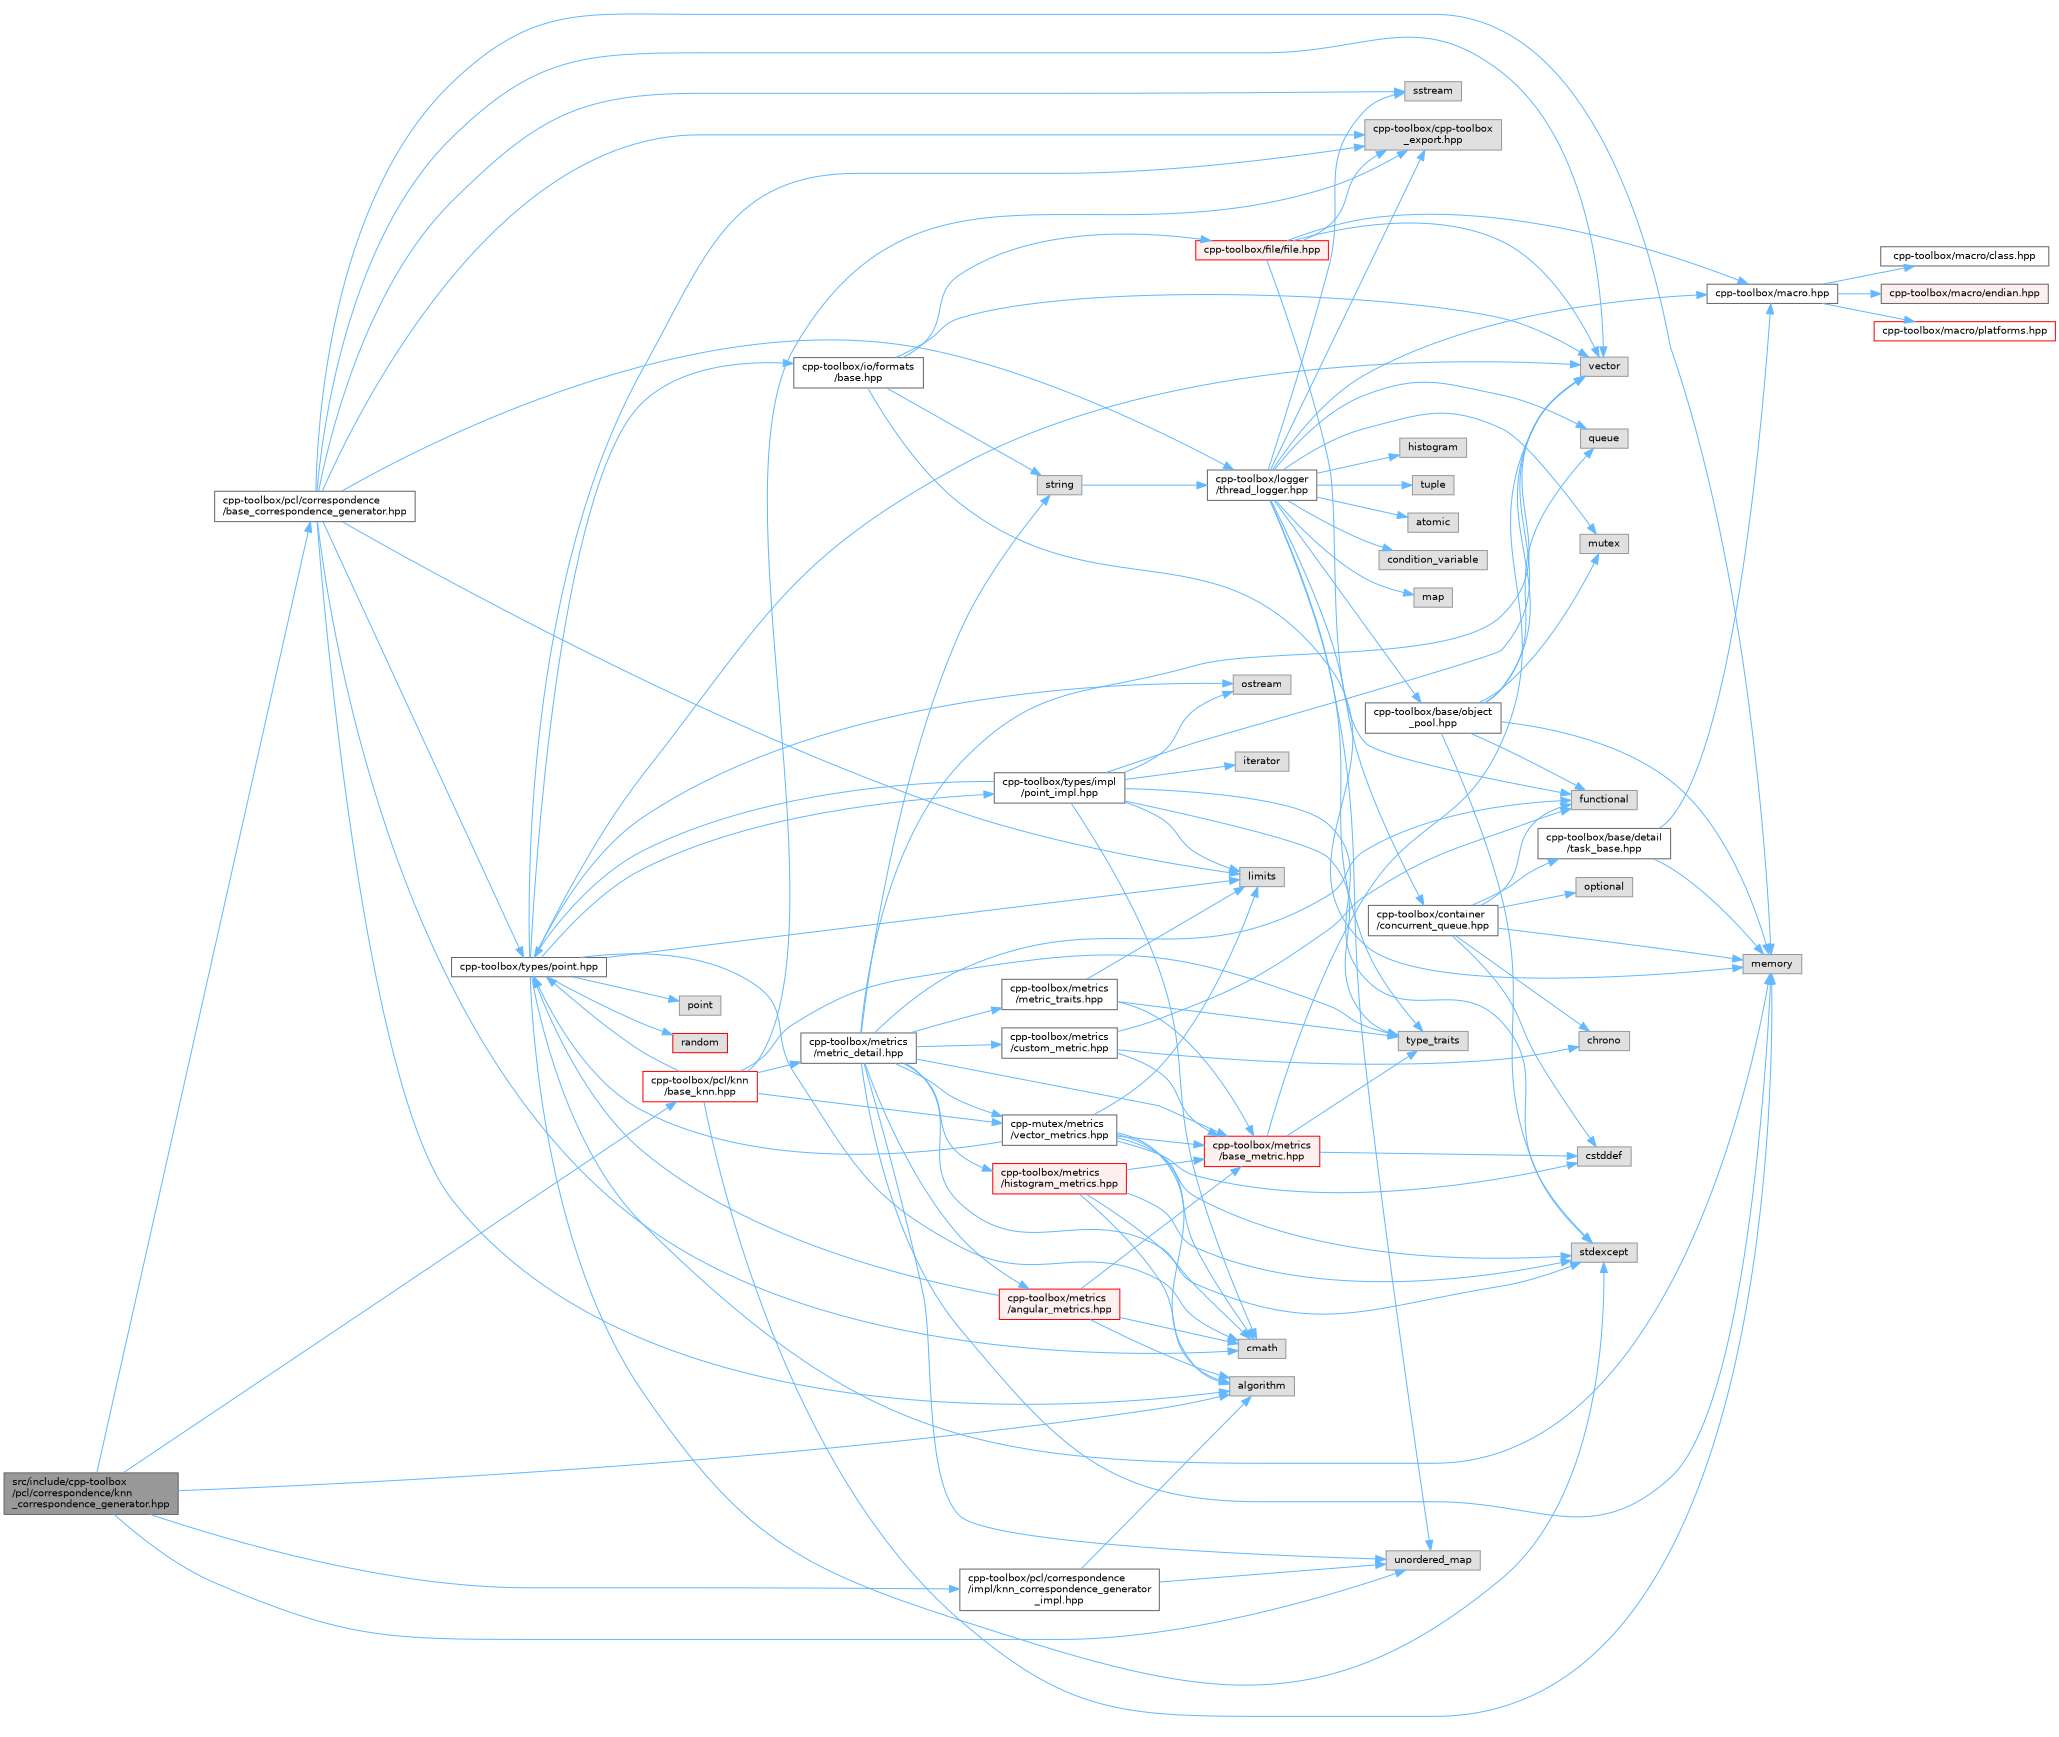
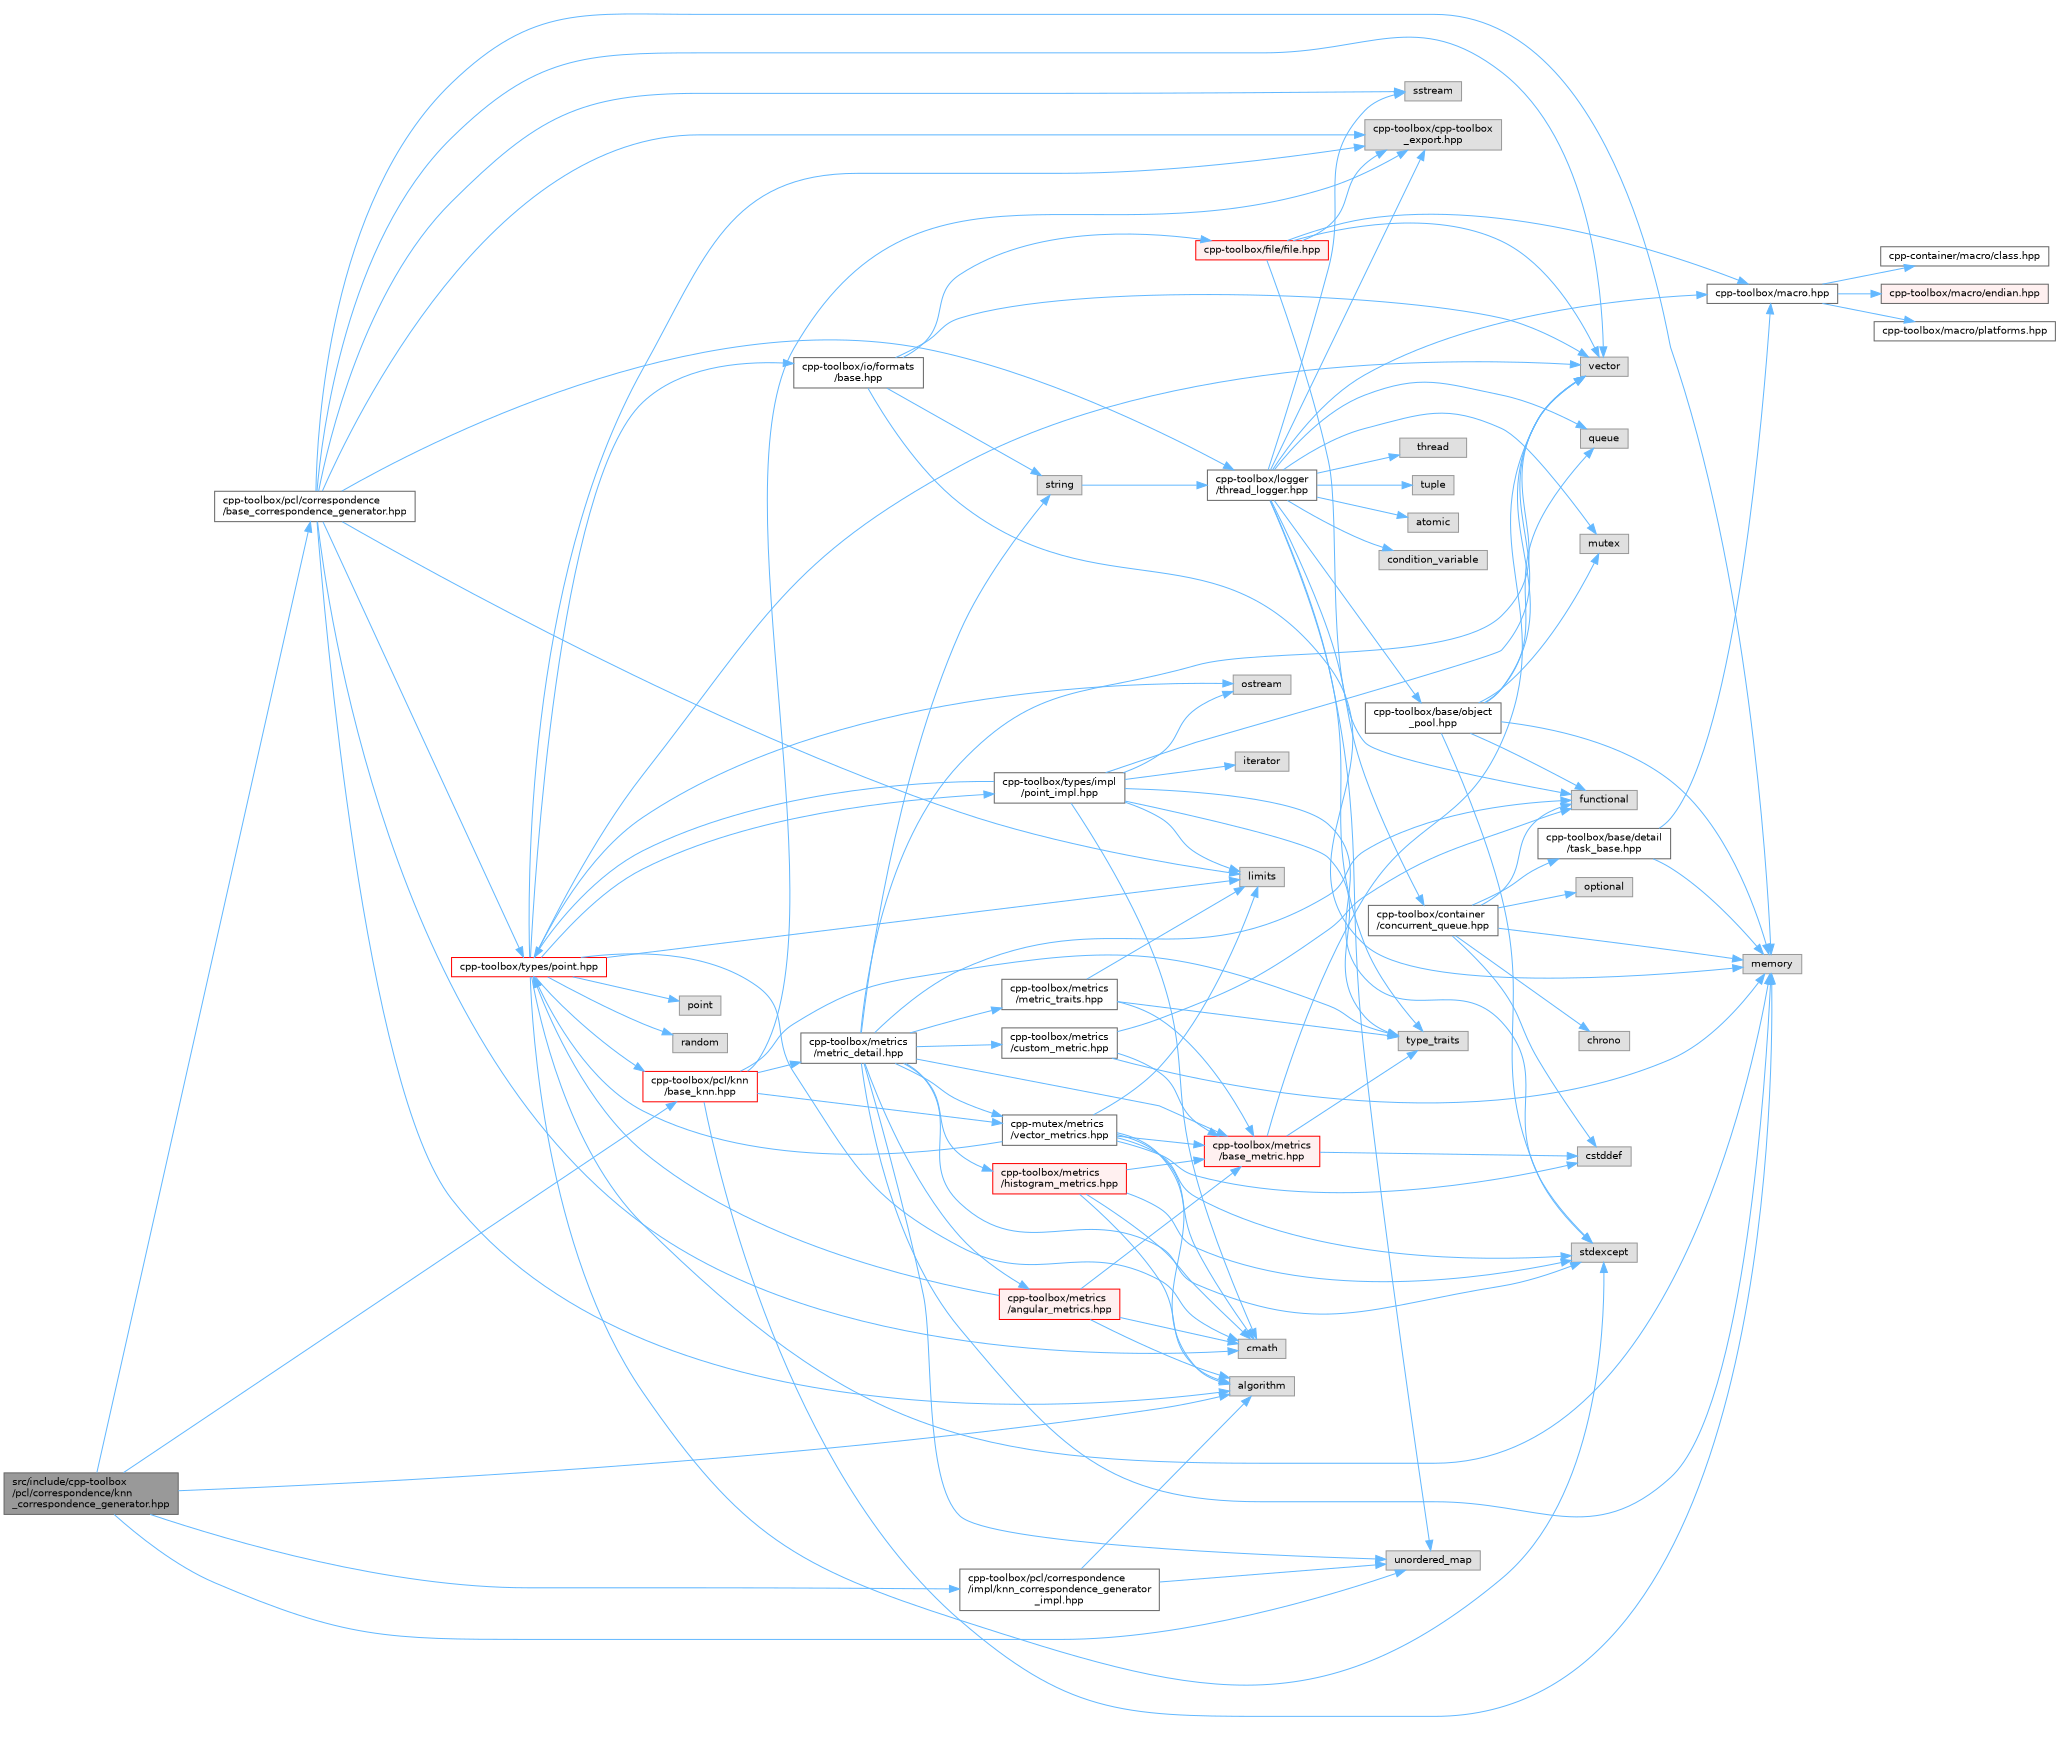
node "cpp-toolbox/macro/class.hpp": label "cpp-toolbox/macro/class.hpp" -> "cpp-container/macro/class.hpp"
node "cpp-toolbox/macro/platforms.hpp": color red -> grey40
node "histogram": label "histogram" -> "thread"
node "map": removed
node "cpp-toolbox/types/point.hpp": color grey40 -> red
edge "cpp-toolbox/pcl/knn /base_knn.hpp" -> "cpp-toolbox/types/point.hpp": reversed
node "random": color red -> grey60
edge "cpp-toolbox/metrics /custom_metric.hpp" -> "chrono": now "cpp-toolbox/metrics /custom_metric.hpp" -> "memory"
